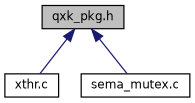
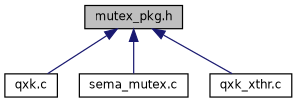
node "qxk_pkg.h": label "qxk_pkg.h" -> "mutex_pkg.h"
node "xthr.c": label "xthr.c" -> "qxk.c"
node "qxk_xthr.c": added
